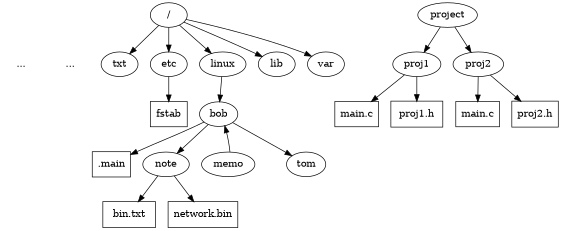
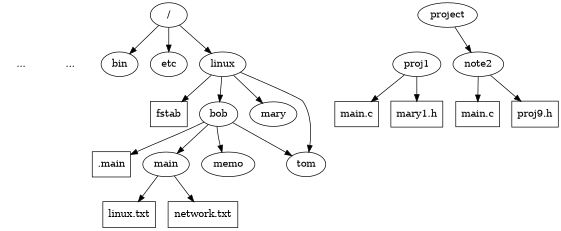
edge "project" -> "proj1": removed
node "txt": label "txt" -> "bin"
node "lib": removed
node "var": removed
node "proj2": label "proj2" -> "note2"
edge "etc" -> "fstab": now "linux" -> "fstab"
edge "linux" -> "tom": added
node "mary": added
node "proj1.h": label "proj1.h" -> "mary1.h"
node "proj2.h": label "proj2.h" -> "proj9.h"
edge "memo" -> "bob": reversed
node "note": label "note" -> "main"
node "bin.txt": label "bin.txt" -> "linux.txt"
node "network.bin": label "network.bin" -> "network.txt"
